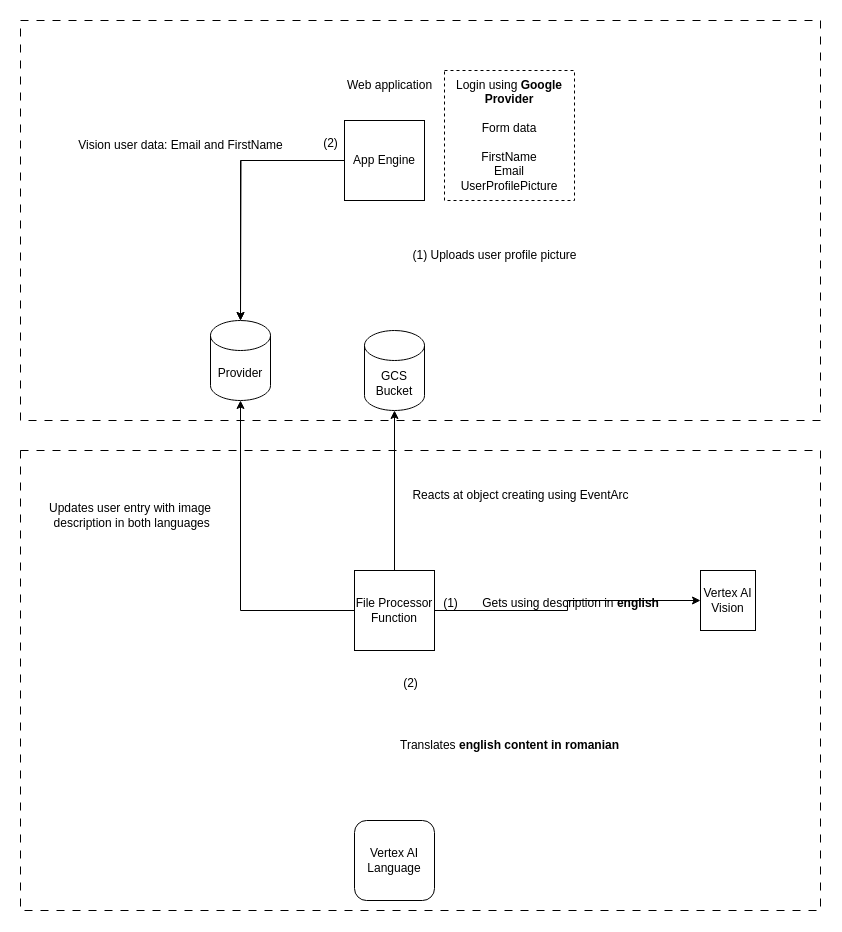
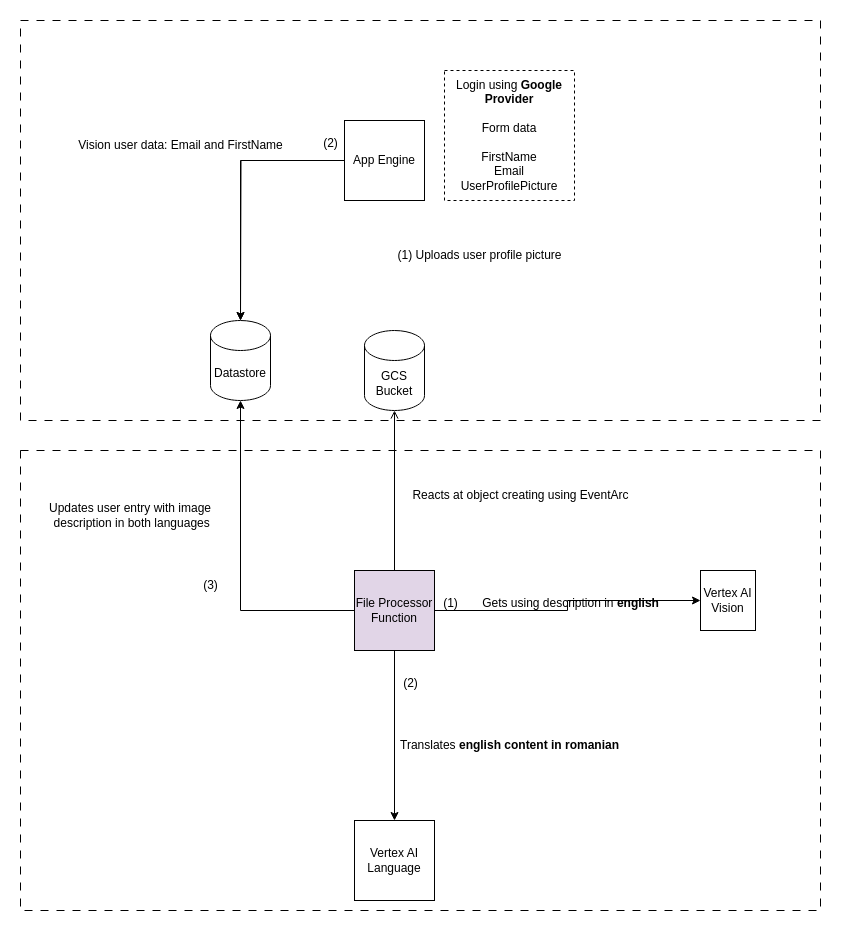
node "Web application": removed
node "(1) Uploads user profile picture": moved (495, 256) -> (480, 256)
node "Provider": label "Provider" -> "Datastore"
edge "File Processor Function" -> "GCS Bucket": arrowhead classic -> open
node "(3)": added
node "File Processor Function": fillcolor #ffffff -> #e1d5e7
edge "File Processor Function" -> "Vertex AI Language": added
node "Vertex AI Language": shape rounded rectangle -> rectangle
